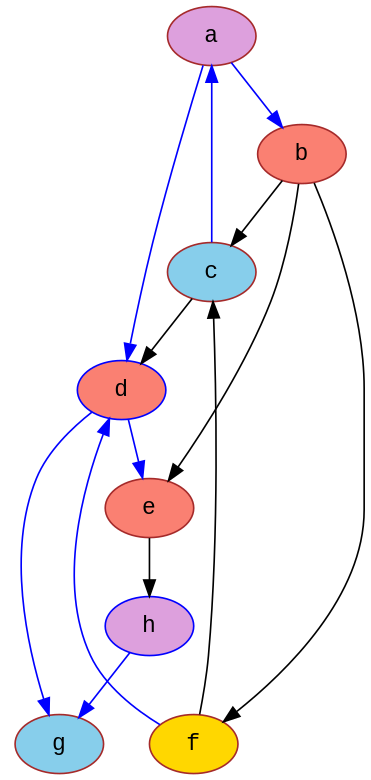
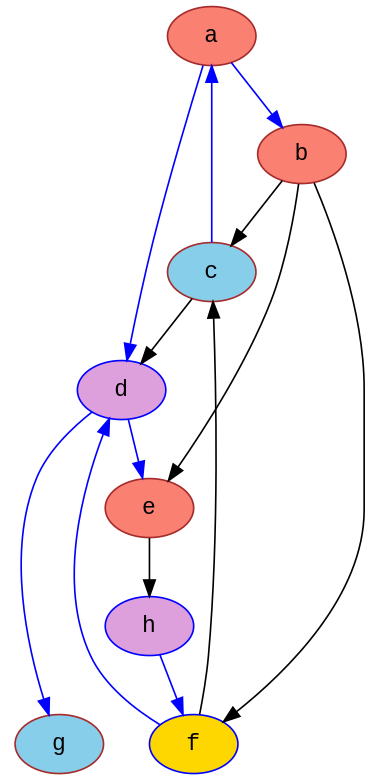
node "a": fillcolor plum -> salmon
node "d": fillcolor salmon -> plum
edge "h" -> "g": now "h" -> "f"
node "f": color brown -> blue
